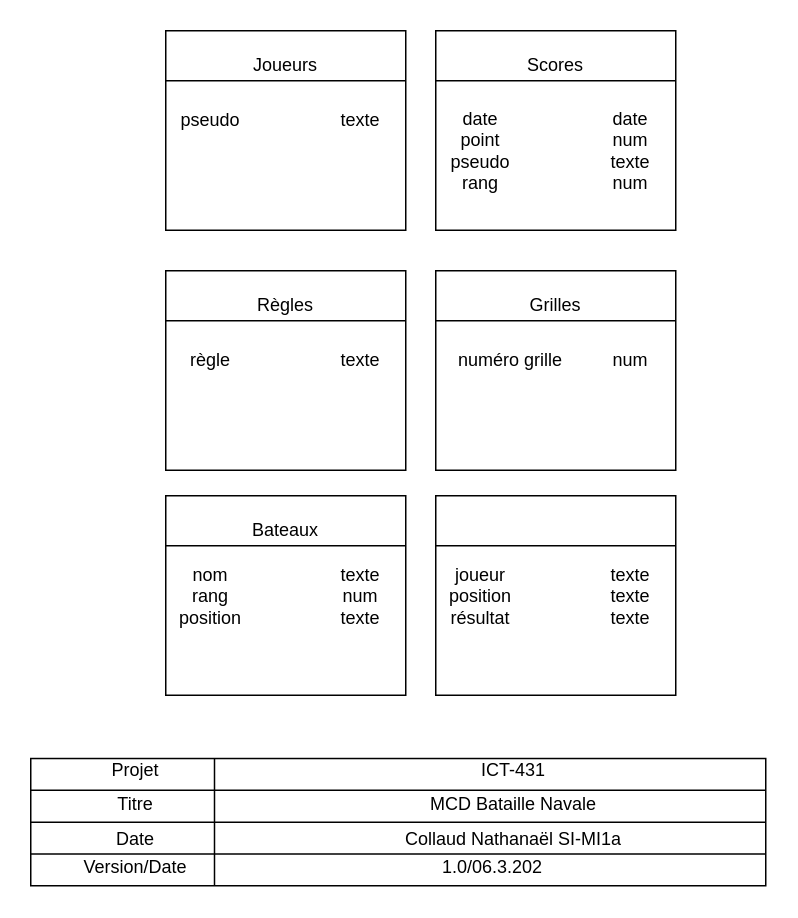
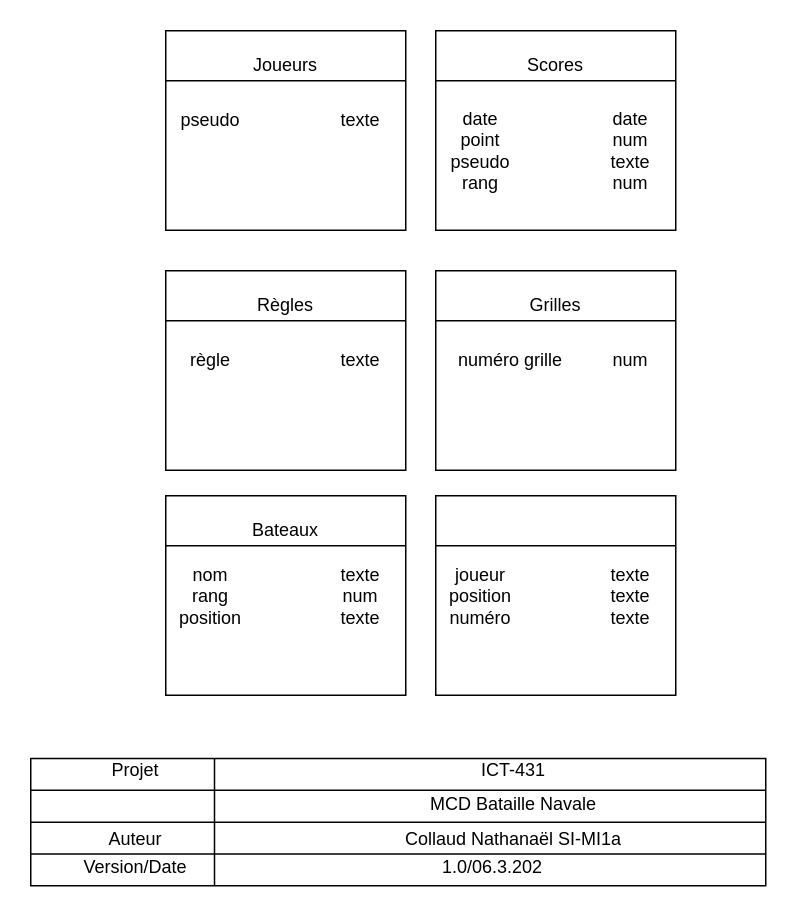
node "joueur position résultat": label "joueur position résultat" -> "joueur position numéro"
node "Titre": removed
node "Date": label "Date" -> "Auteur"
